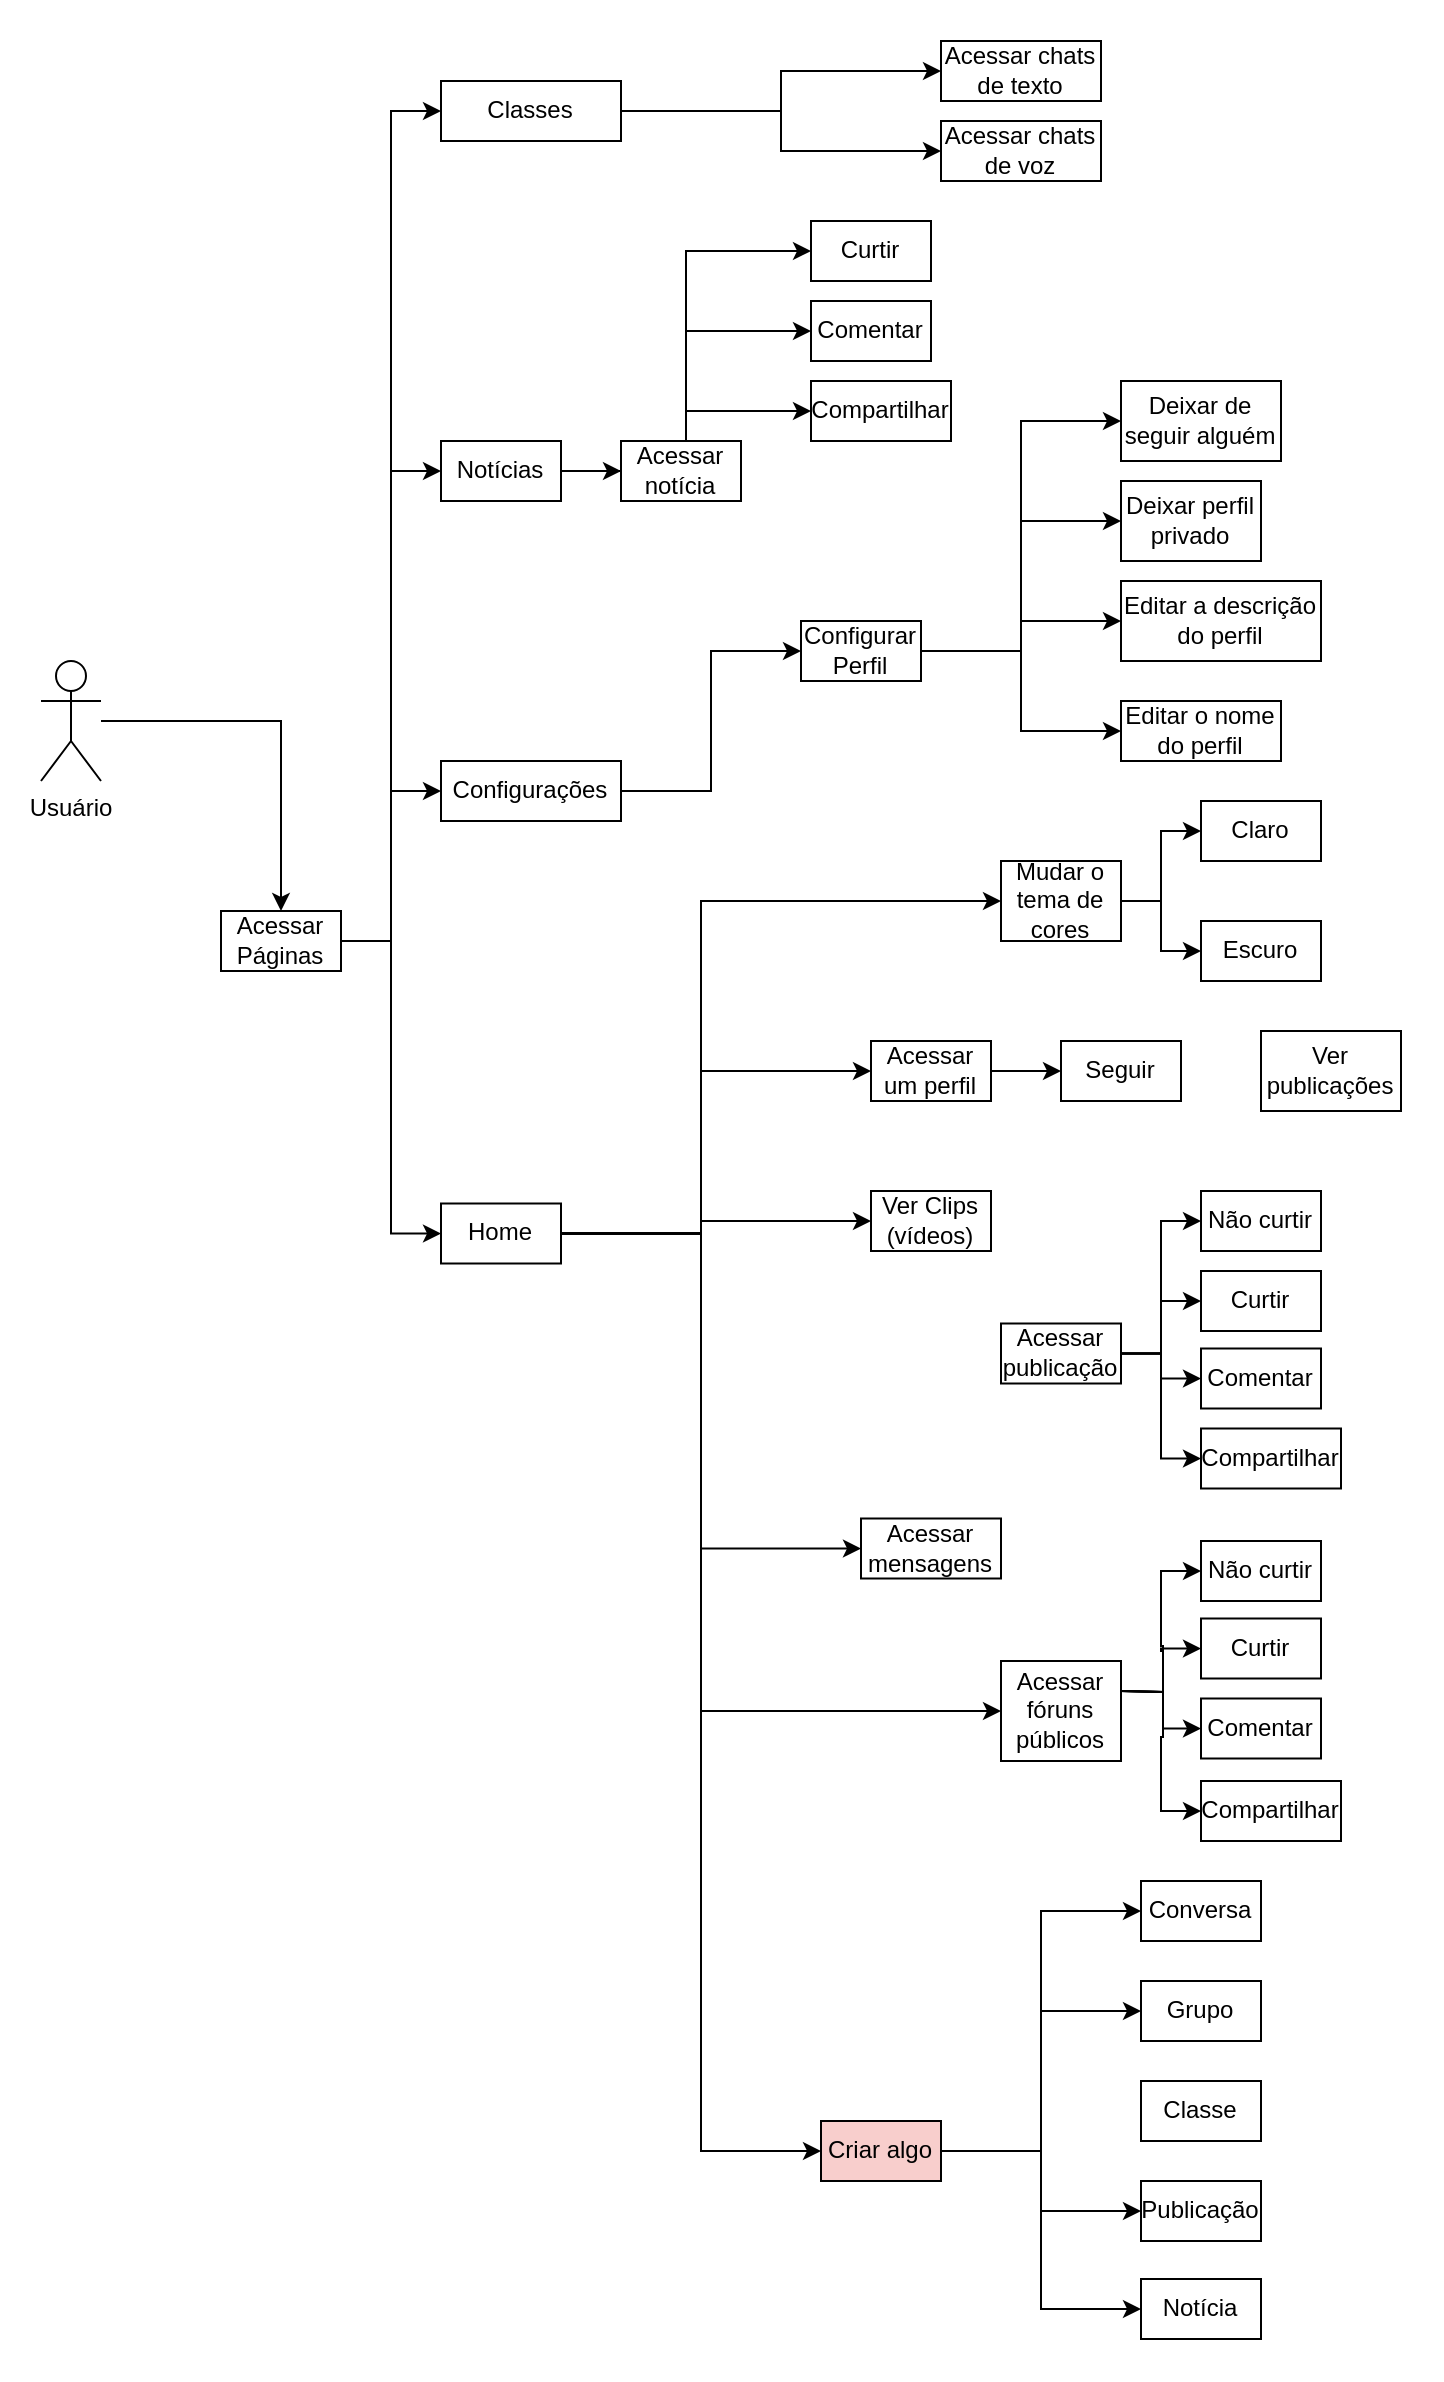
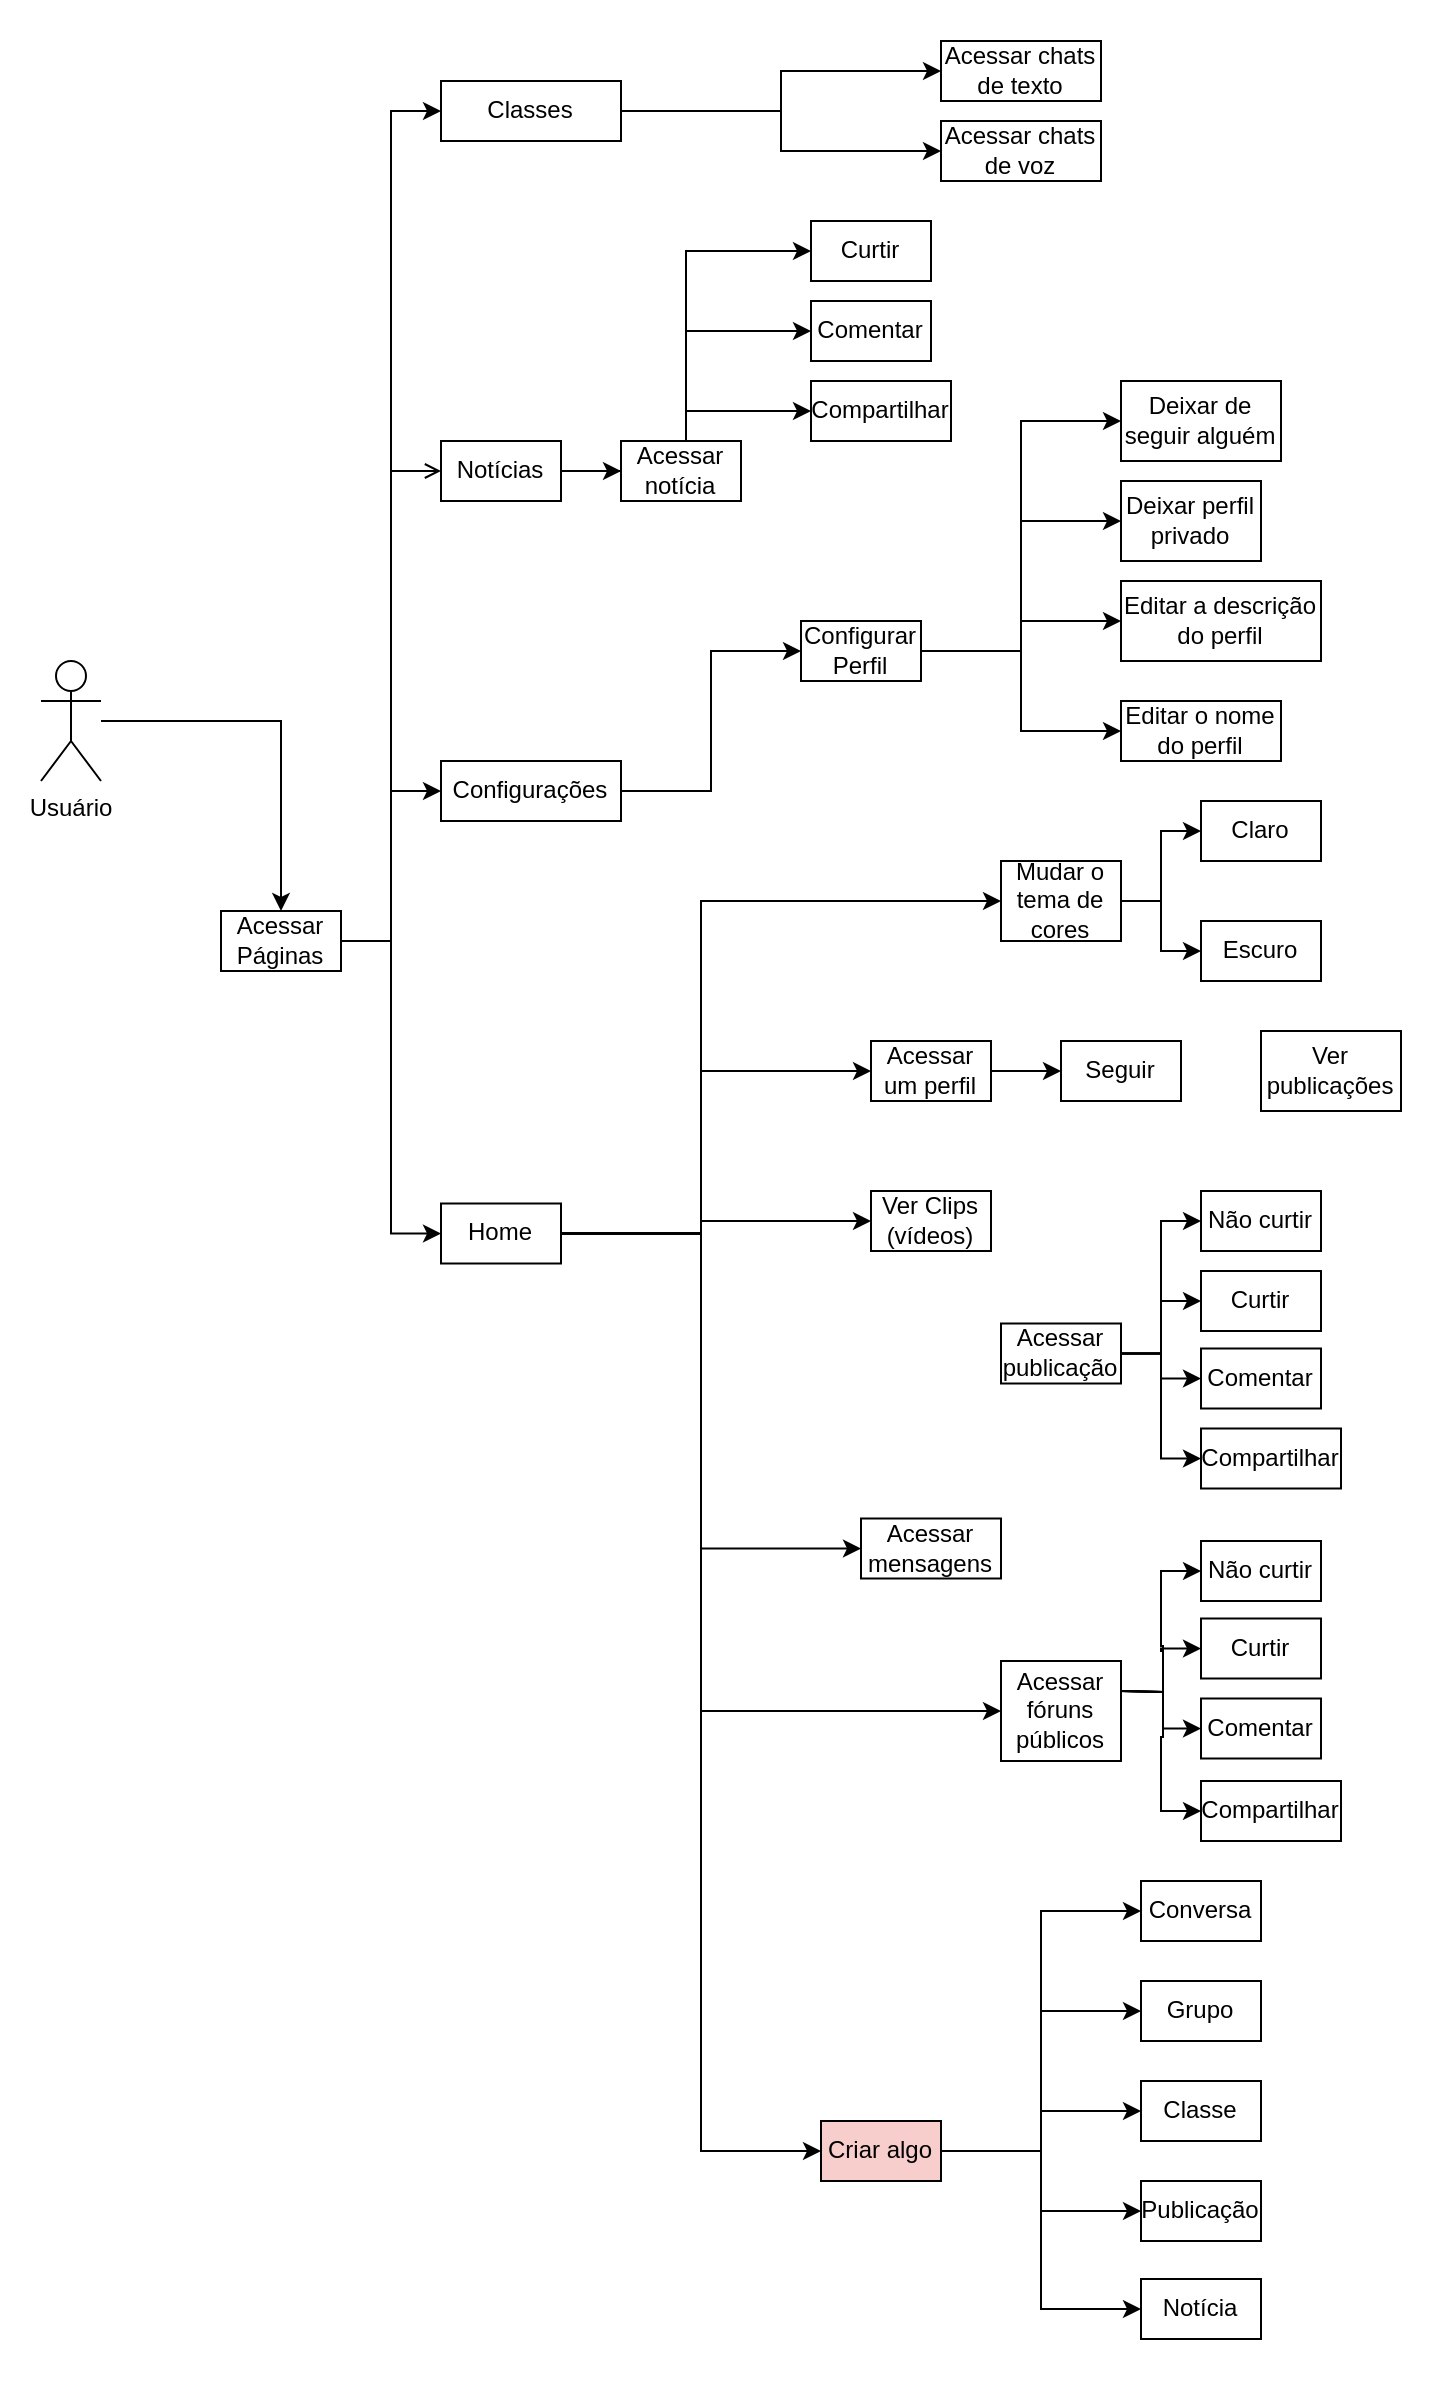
edge "Acessar Páginas" -> "Notícias": arrowhead classic -> open
edge "Criar algo" -> "Classe": added
